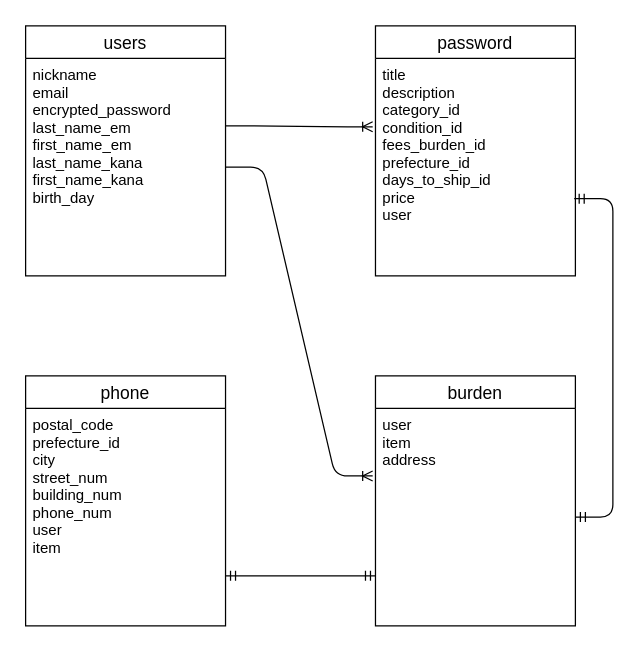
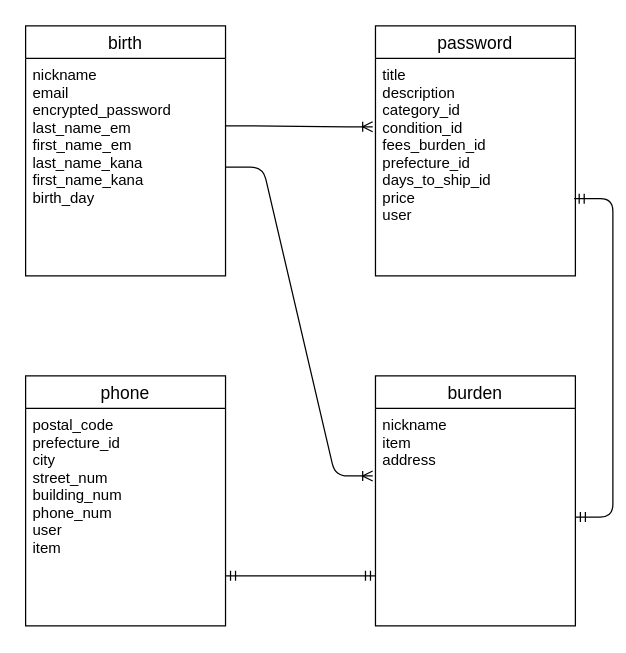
node "users": label "users" -> "birth"
node "user item address": label "user item address" -> "nickname item address"
